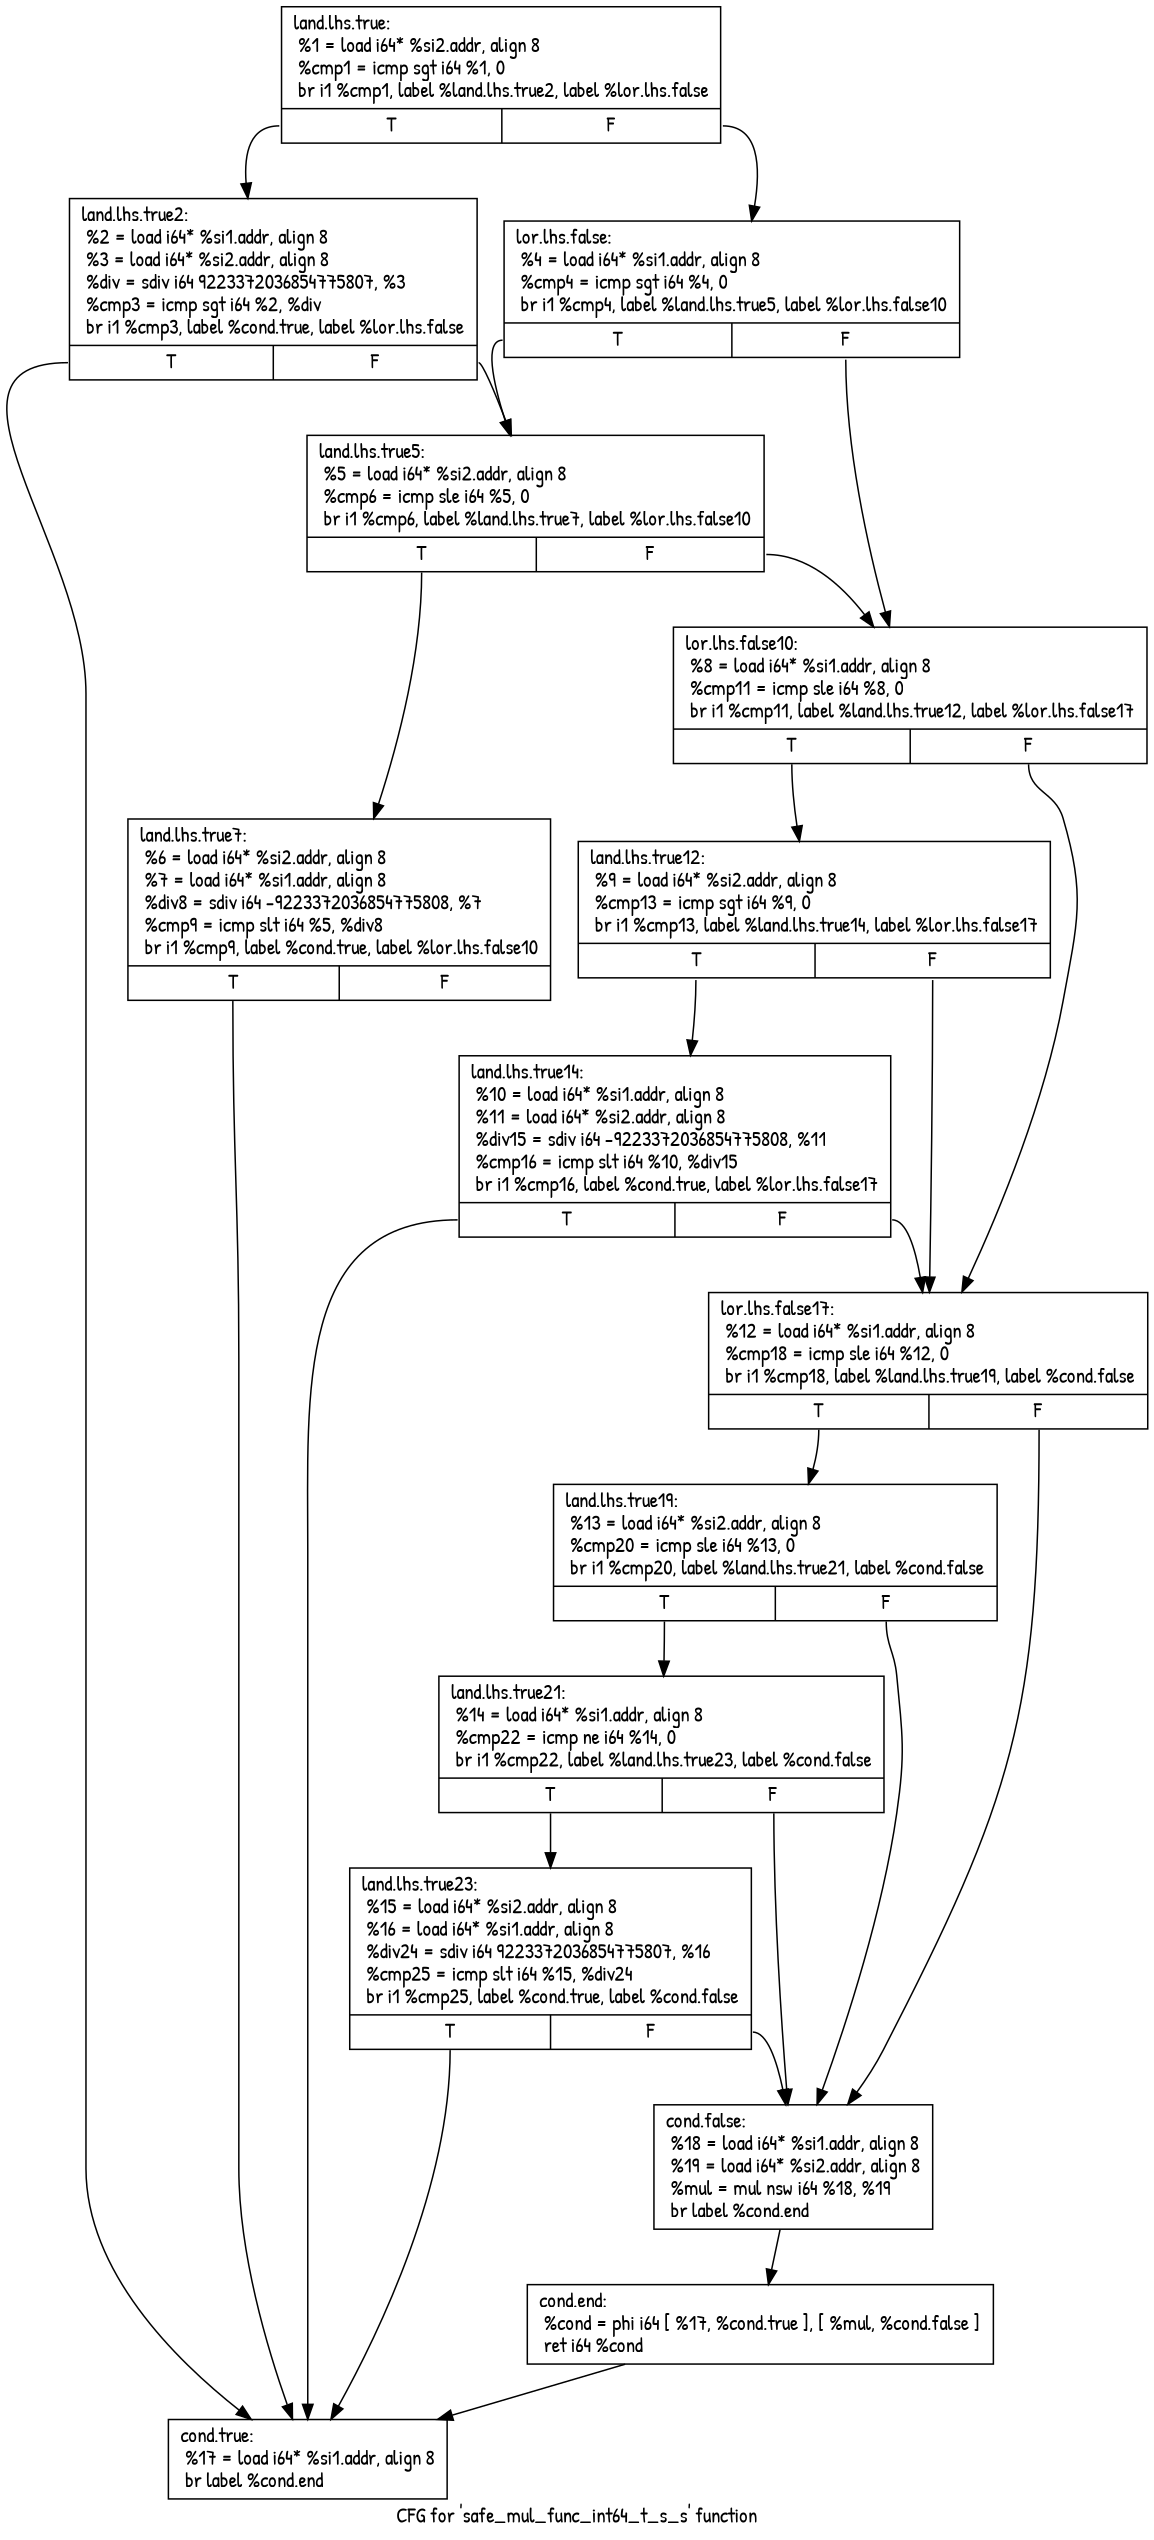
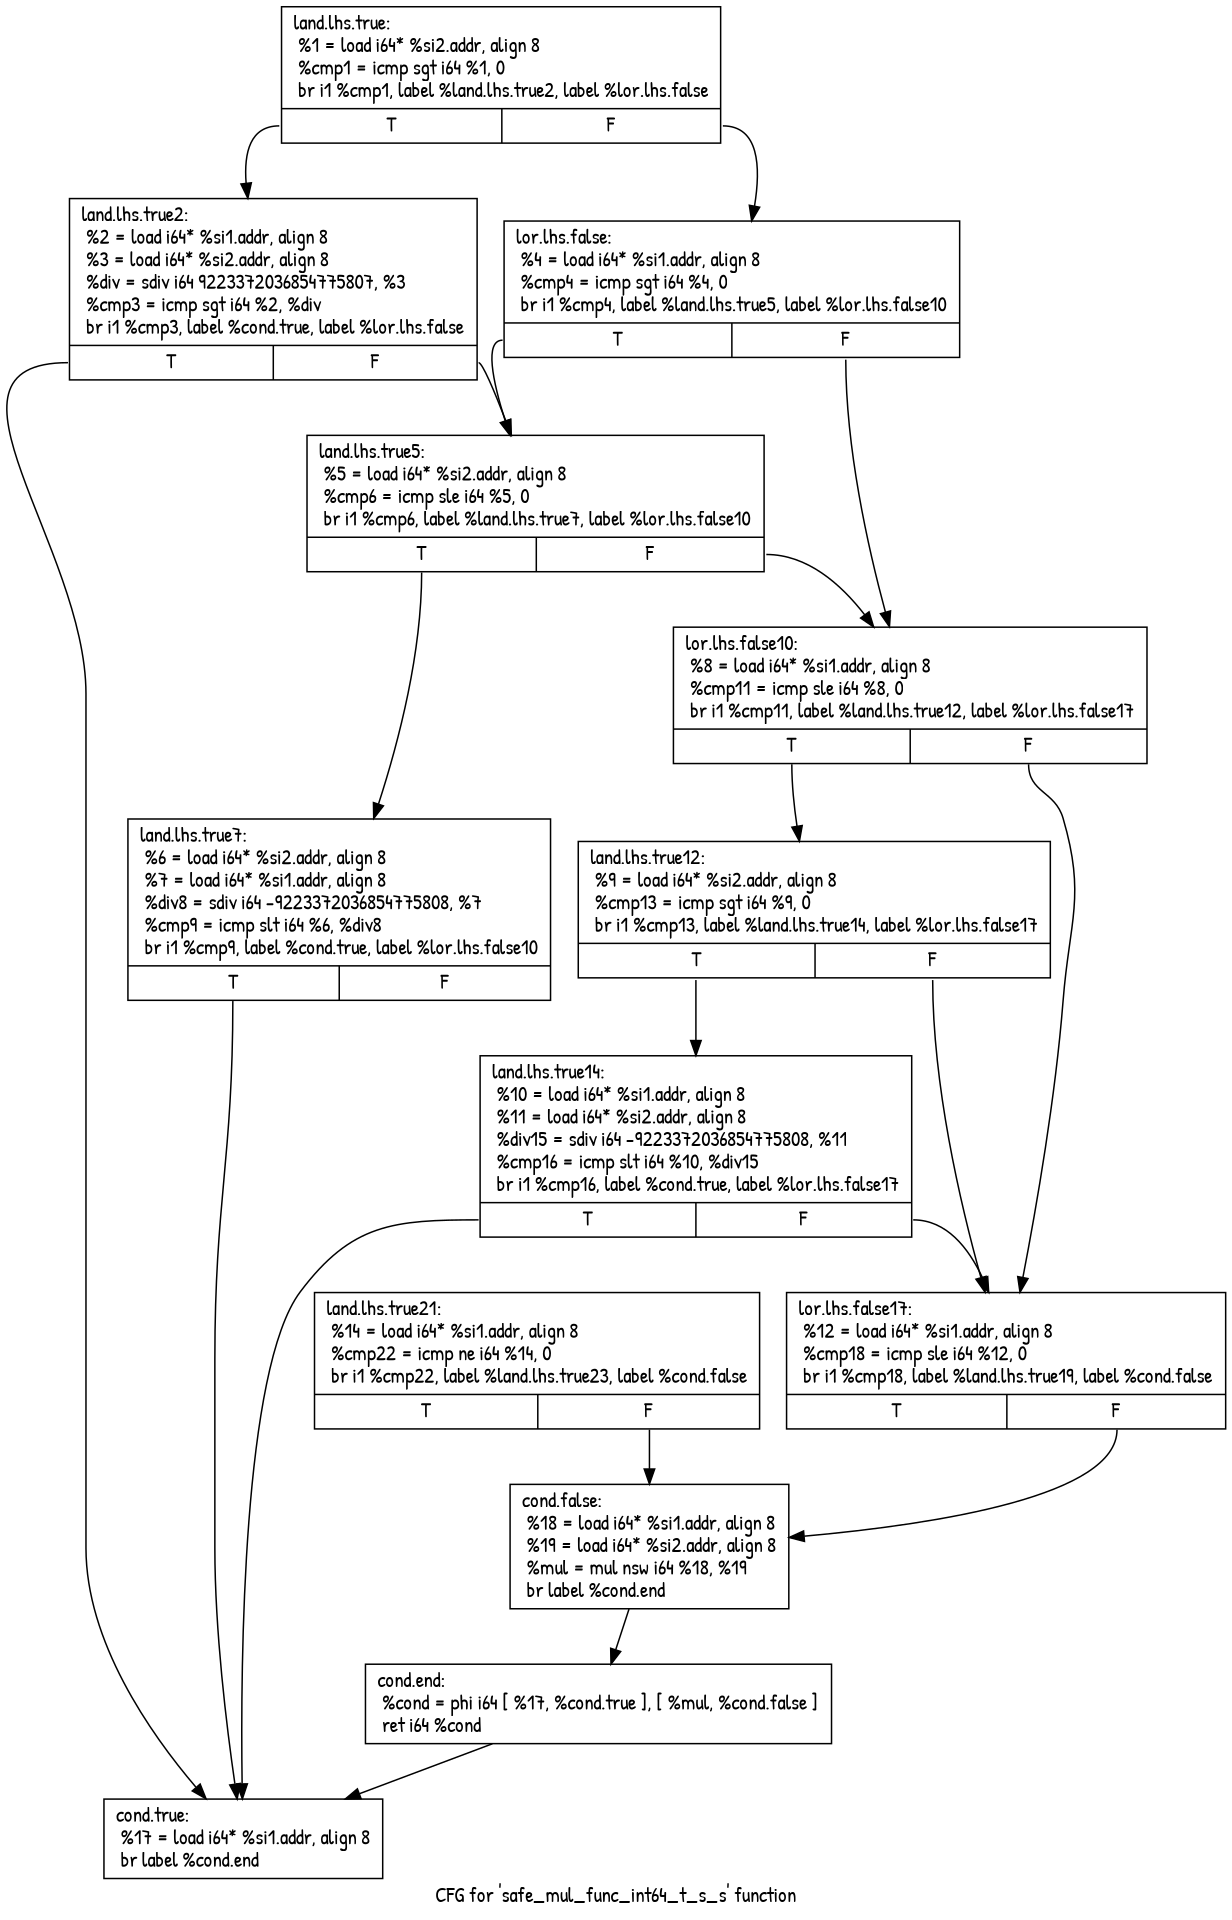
node "land.lhs.true7:": text "%cmp9 = icmp slt i64 %5, %div8" -> "%cmp9 = icmp slt i64 %6, %div8"
node "land.lhs.true19:": removed
node "land.lhs.true23:": removed
